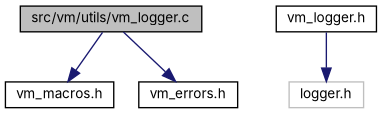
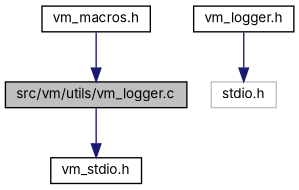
edge "src/vm/utils/vm_logger.c" -> "vm_macros.h": reversed
node "vm_errors.h": label "vm_errors.h" -> "vm_stdio.h"
node "logger.h": label "logger.h" -> "stdio.h"
